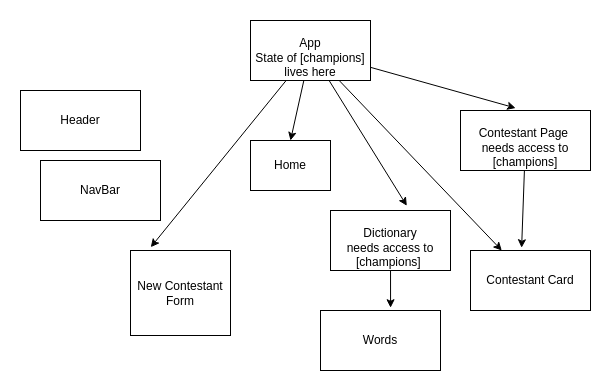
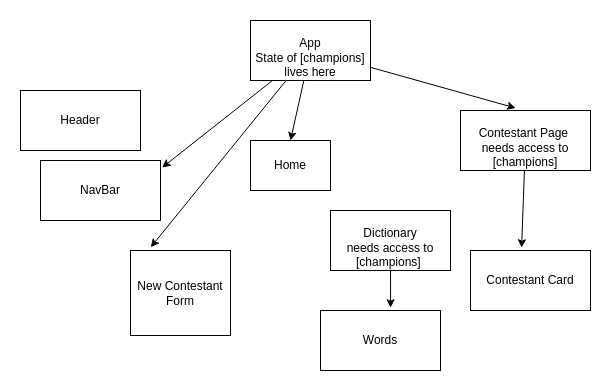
edge "App State of [champions] lives here" -> "Dictionary needs access to [champions]": removed
edge "App State of [champions] lives here" -> "Contestant Card": now "App State of [champions] lives here" -> "NavBar"
